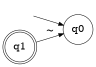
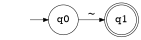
edge "q1" -> "q0": reversed
